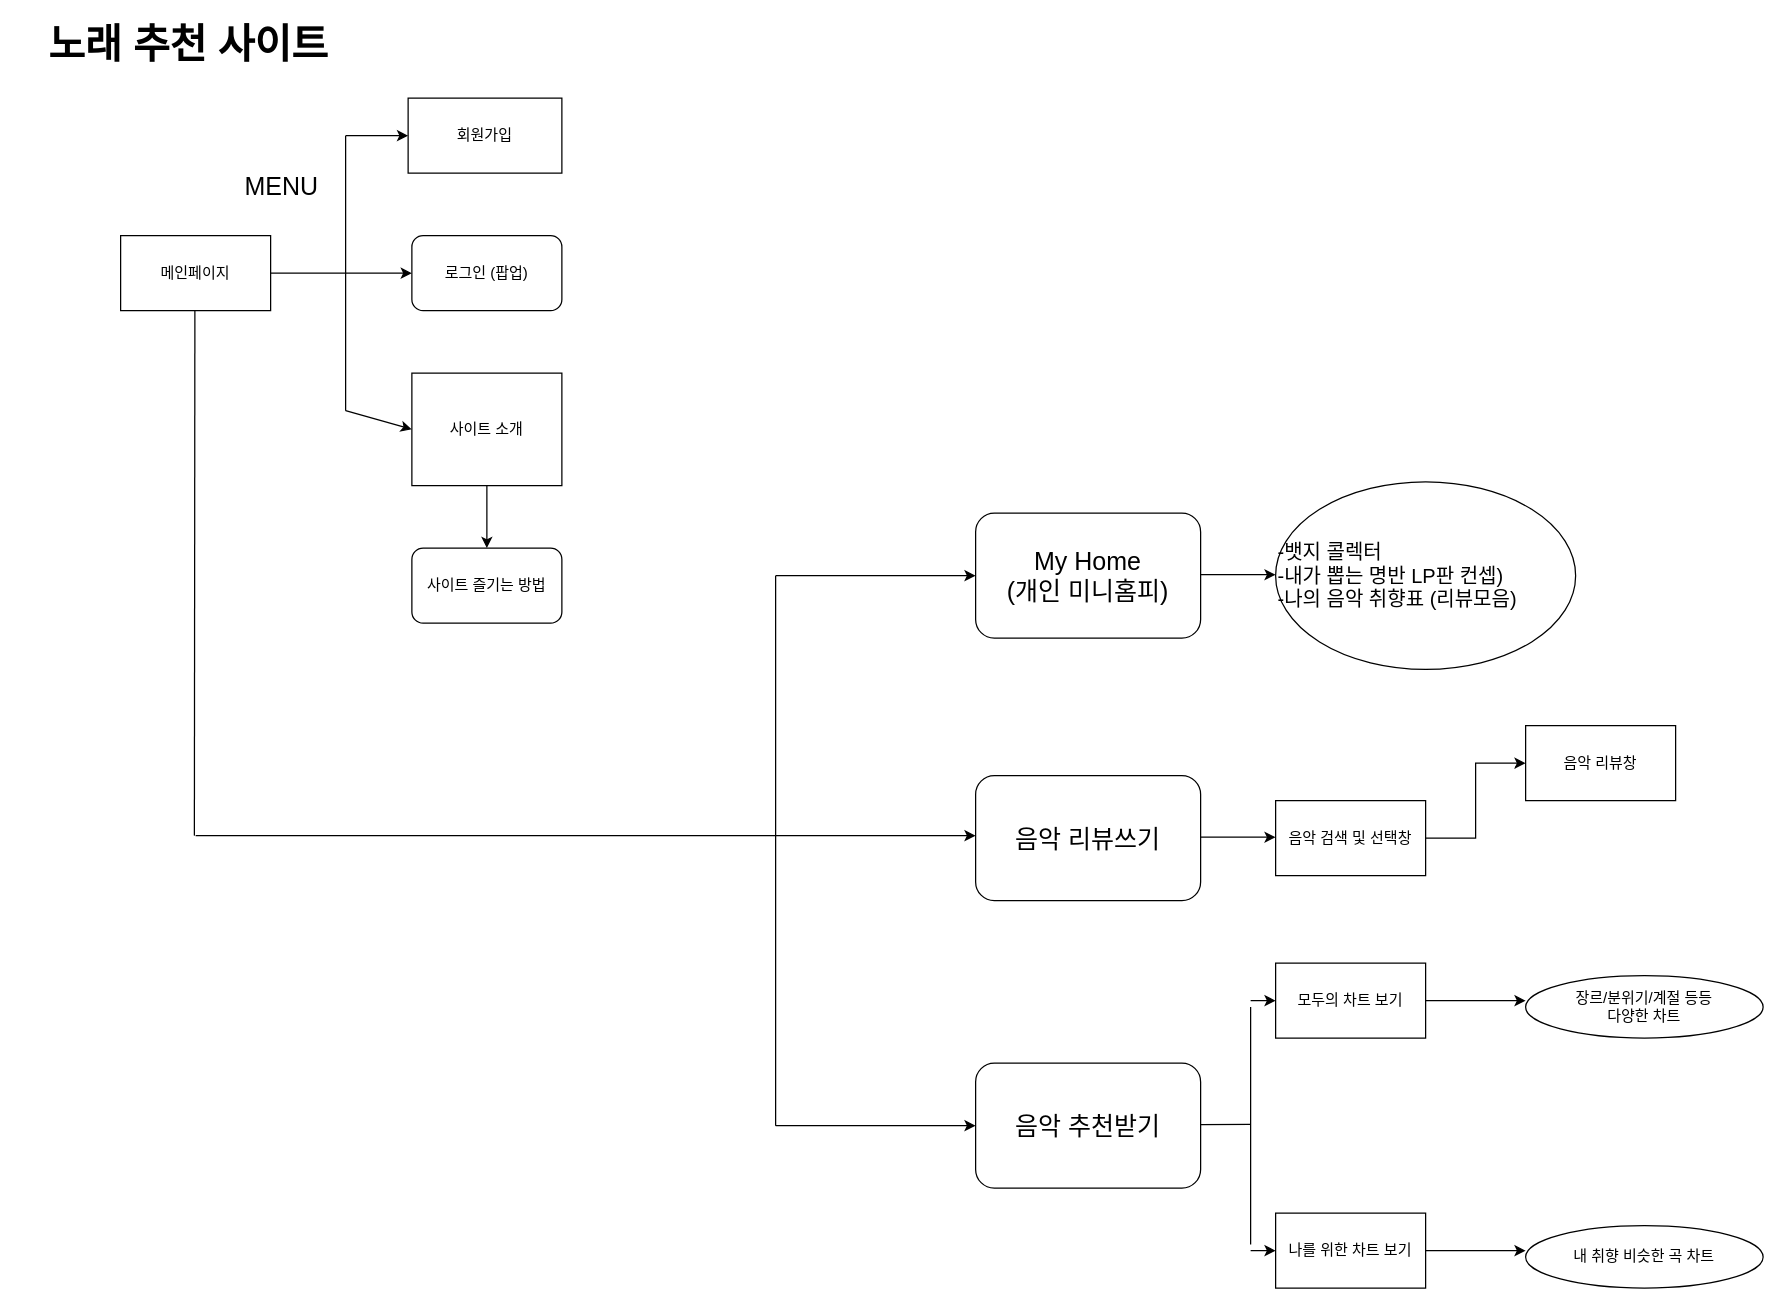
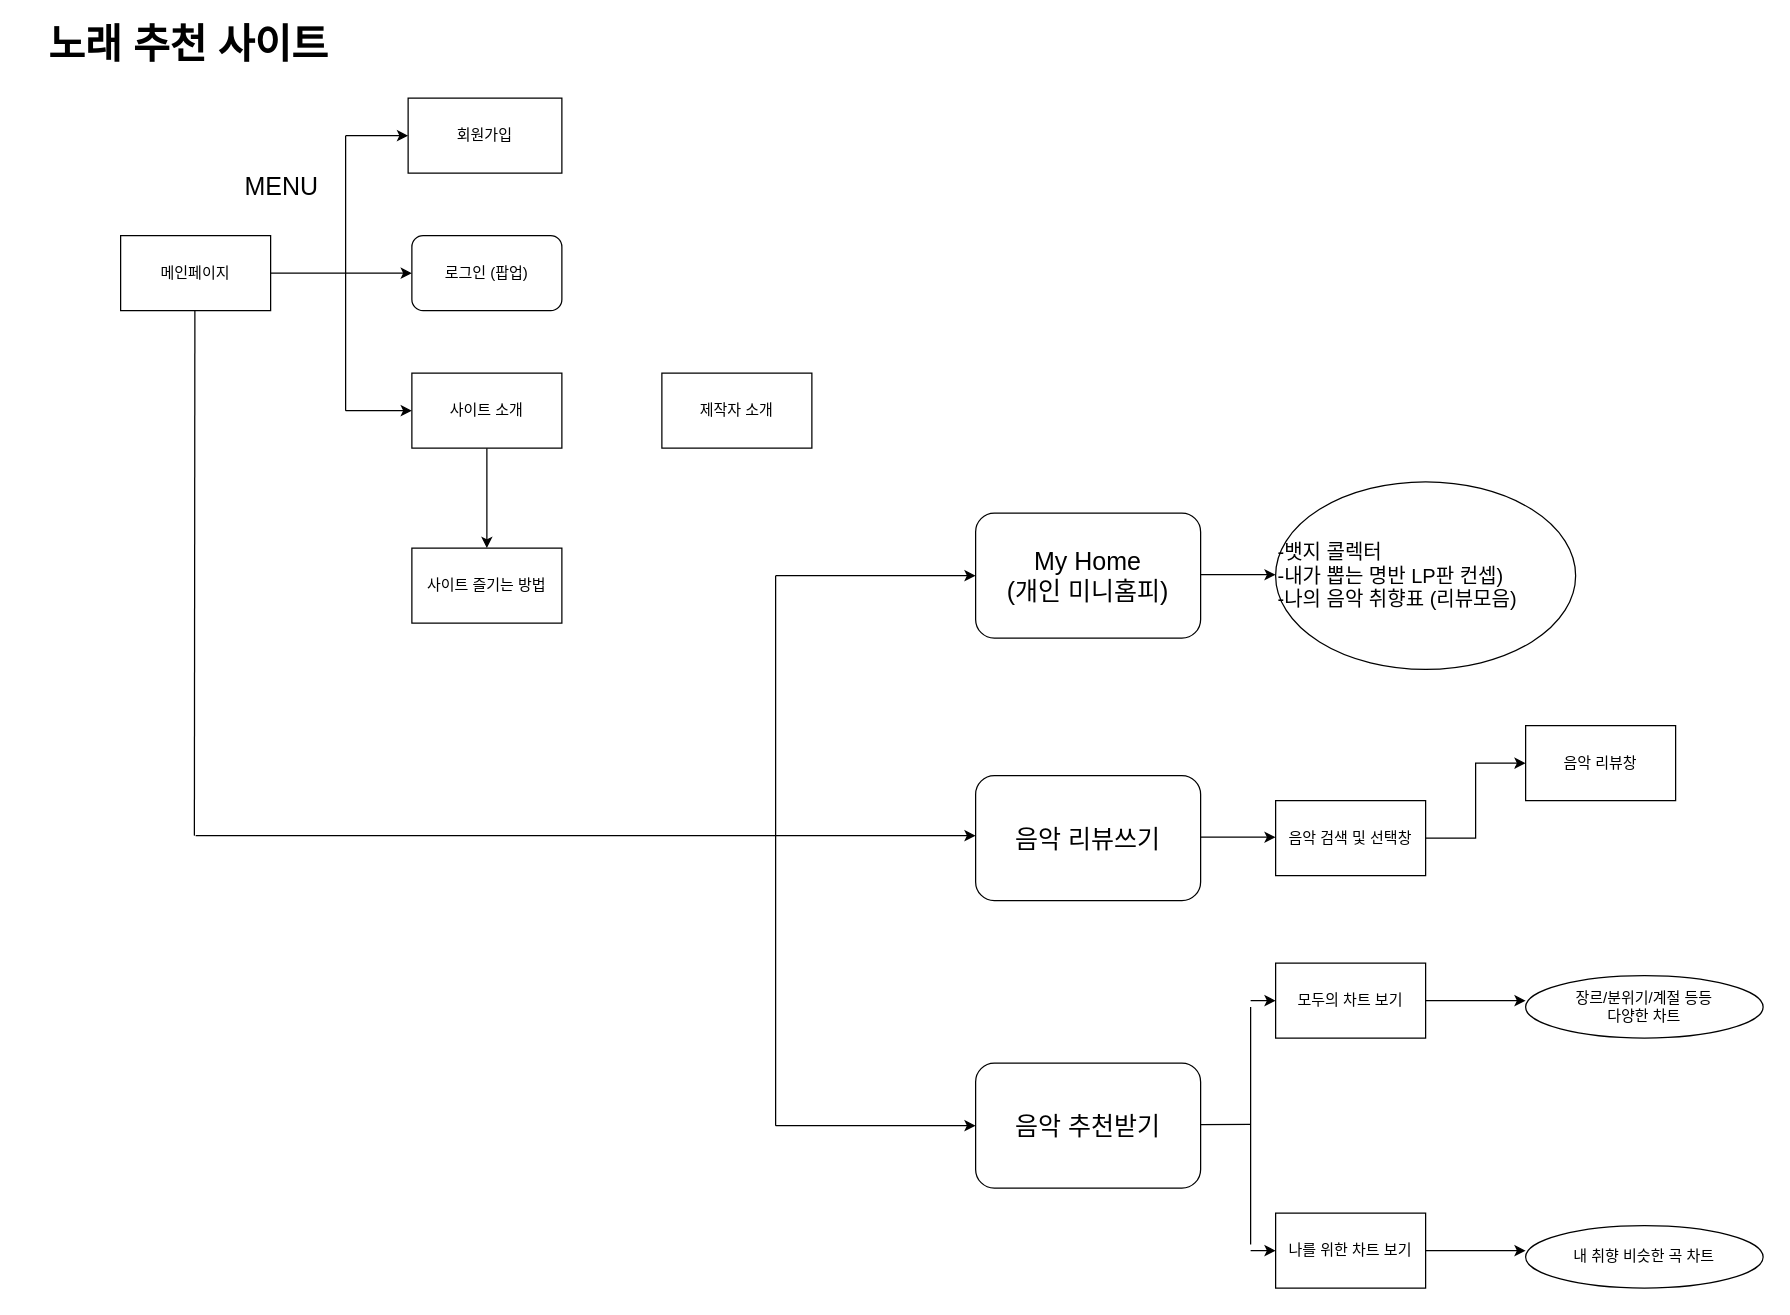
node "제작자 소개": added
node "사이트 소개": size 150x113 -> 150x75
node "사이트 즐기는 방법": shape rounded rectangle -> rectangle
